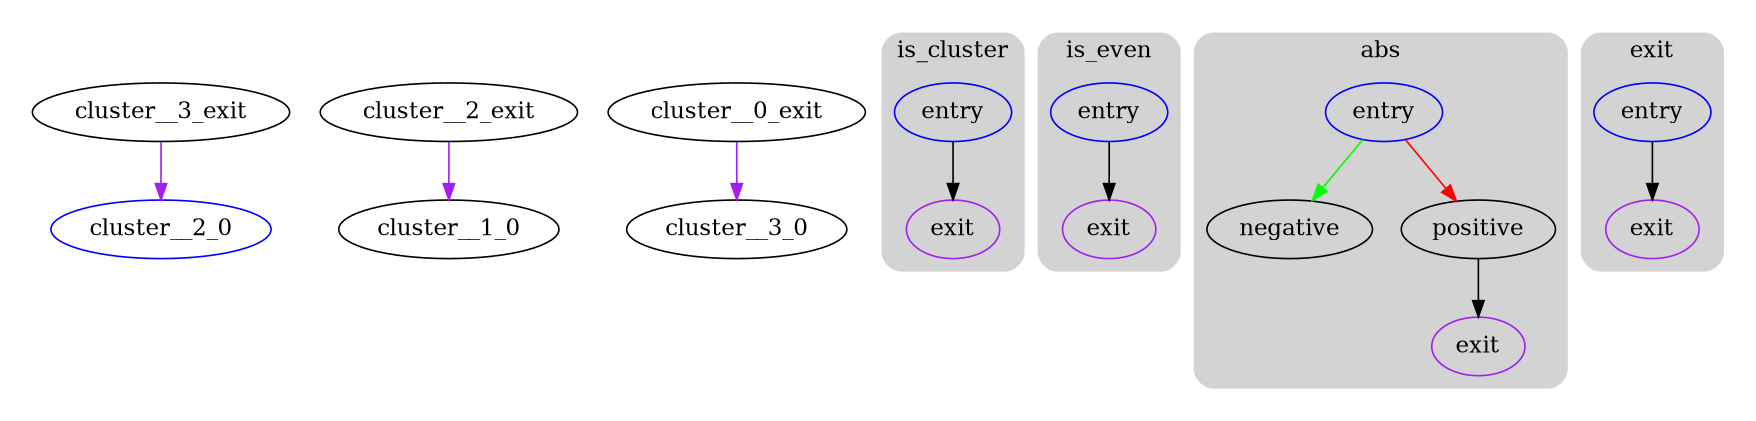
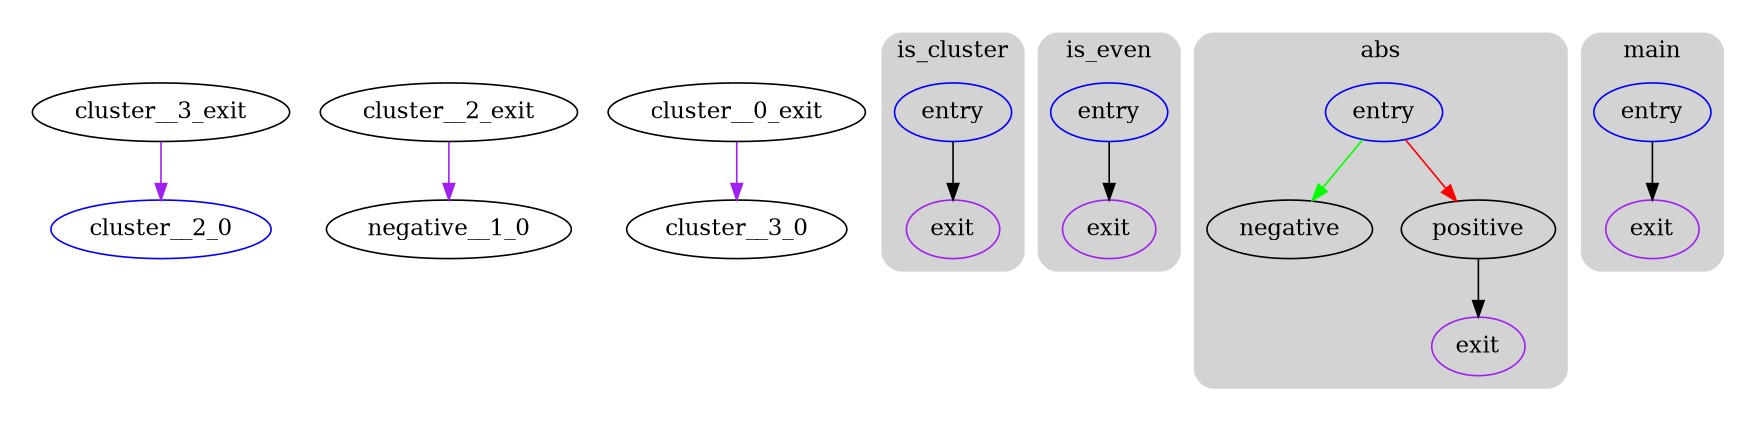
cluster "exit": label "exit" -> "main"
node "cluster__1_0": label "cluster__1_0" -> "negative__1_0"
